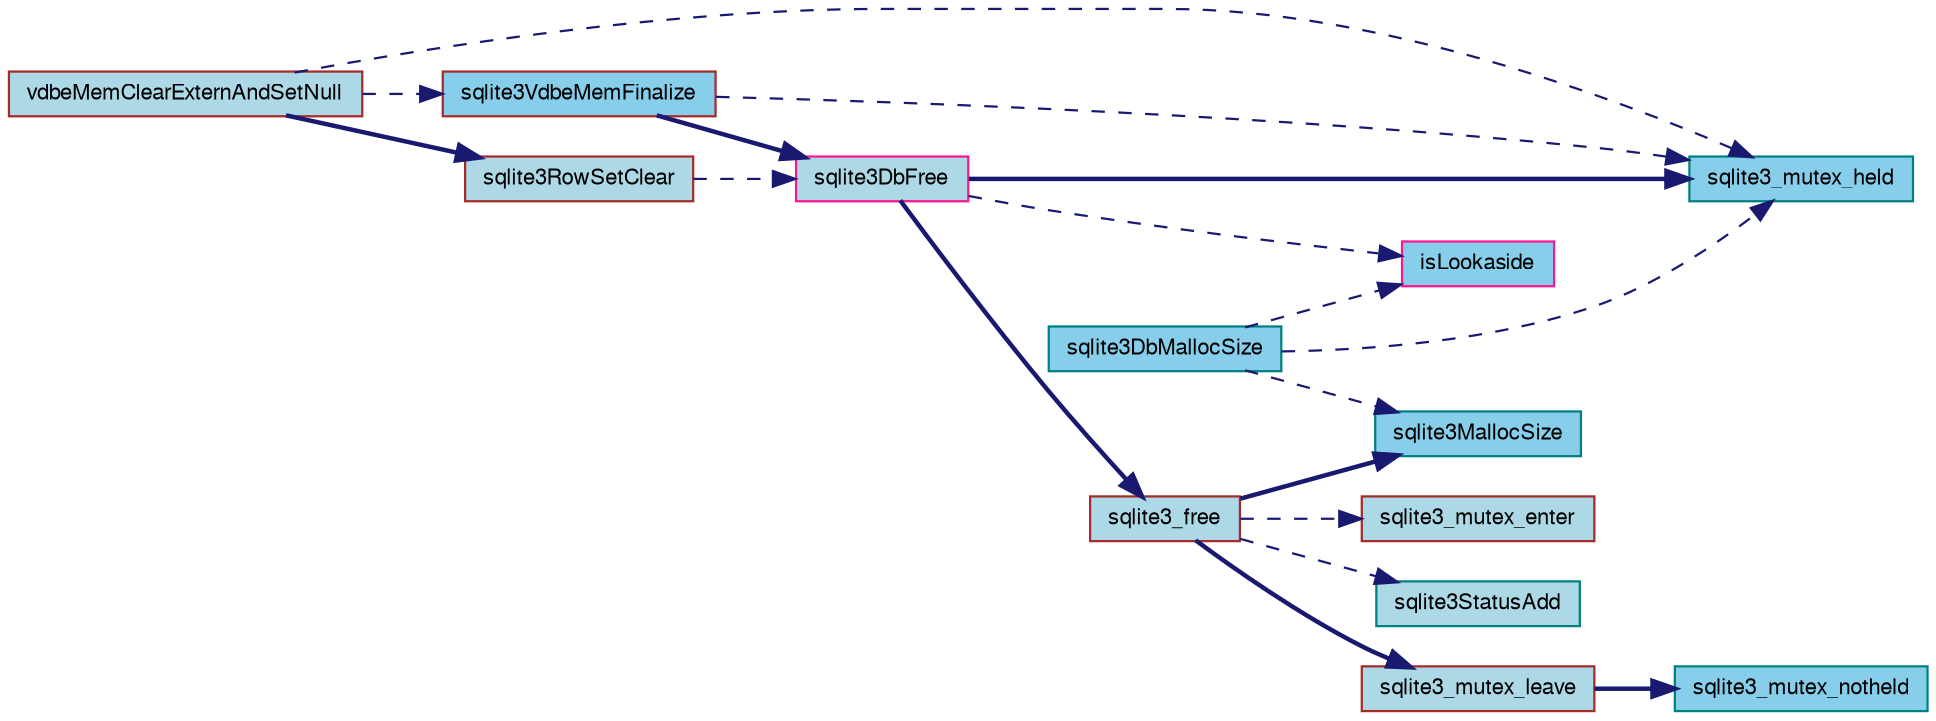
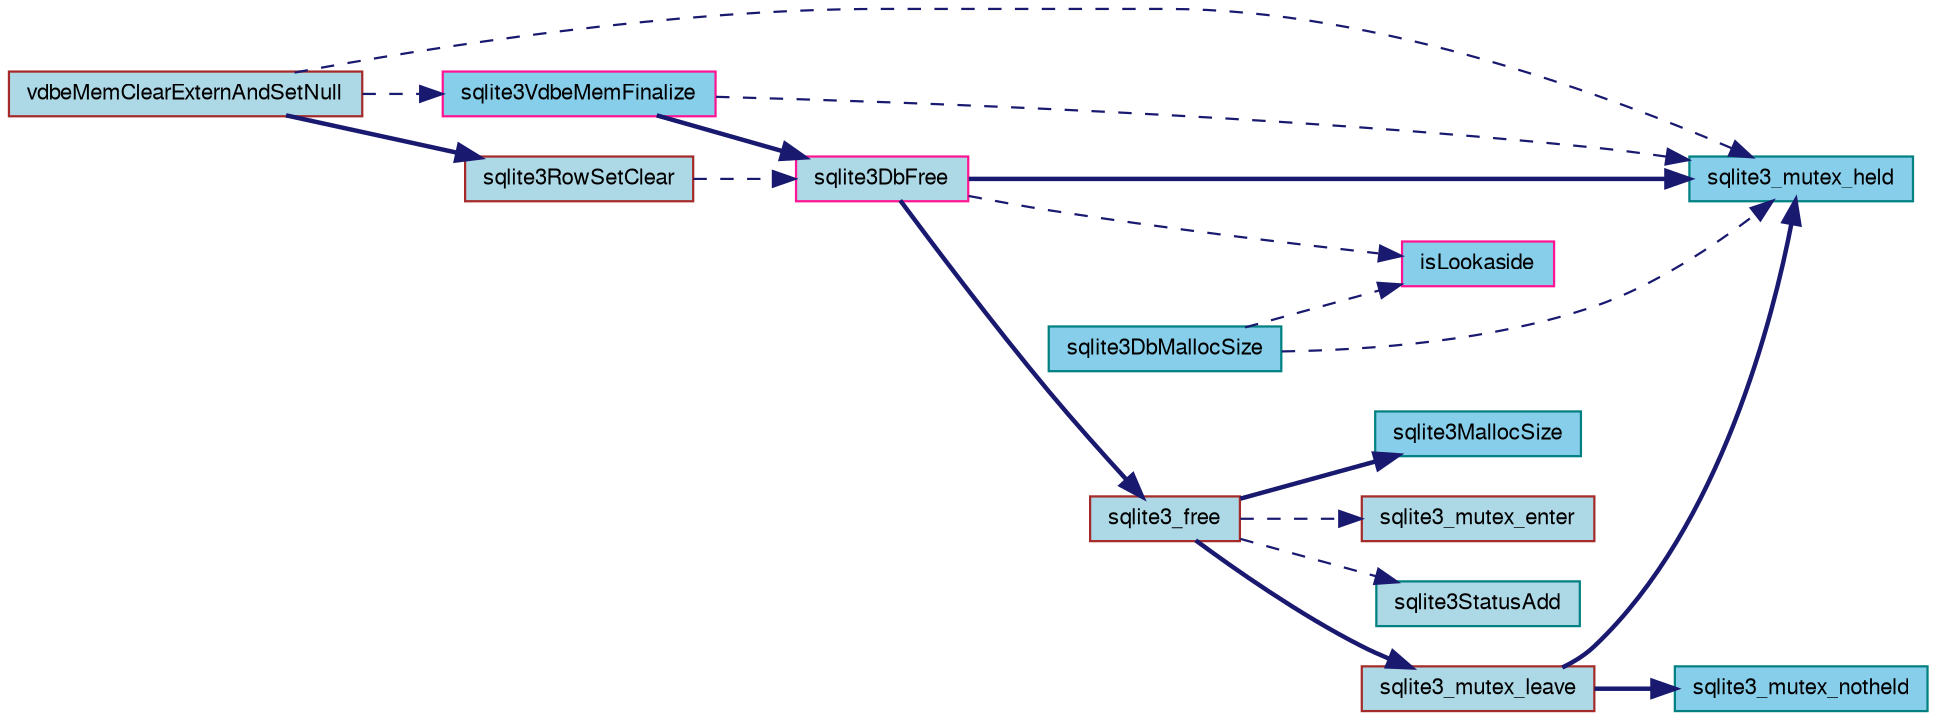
node "sqlite3VdbeMemFinalize": color brown -> deeppink
edge "sqlite3DbMallocSize" -> "sqlite3MallocSize": removed
edge "sqlite3_mutex_leave" -> "sqlite3_mutex_held": added
